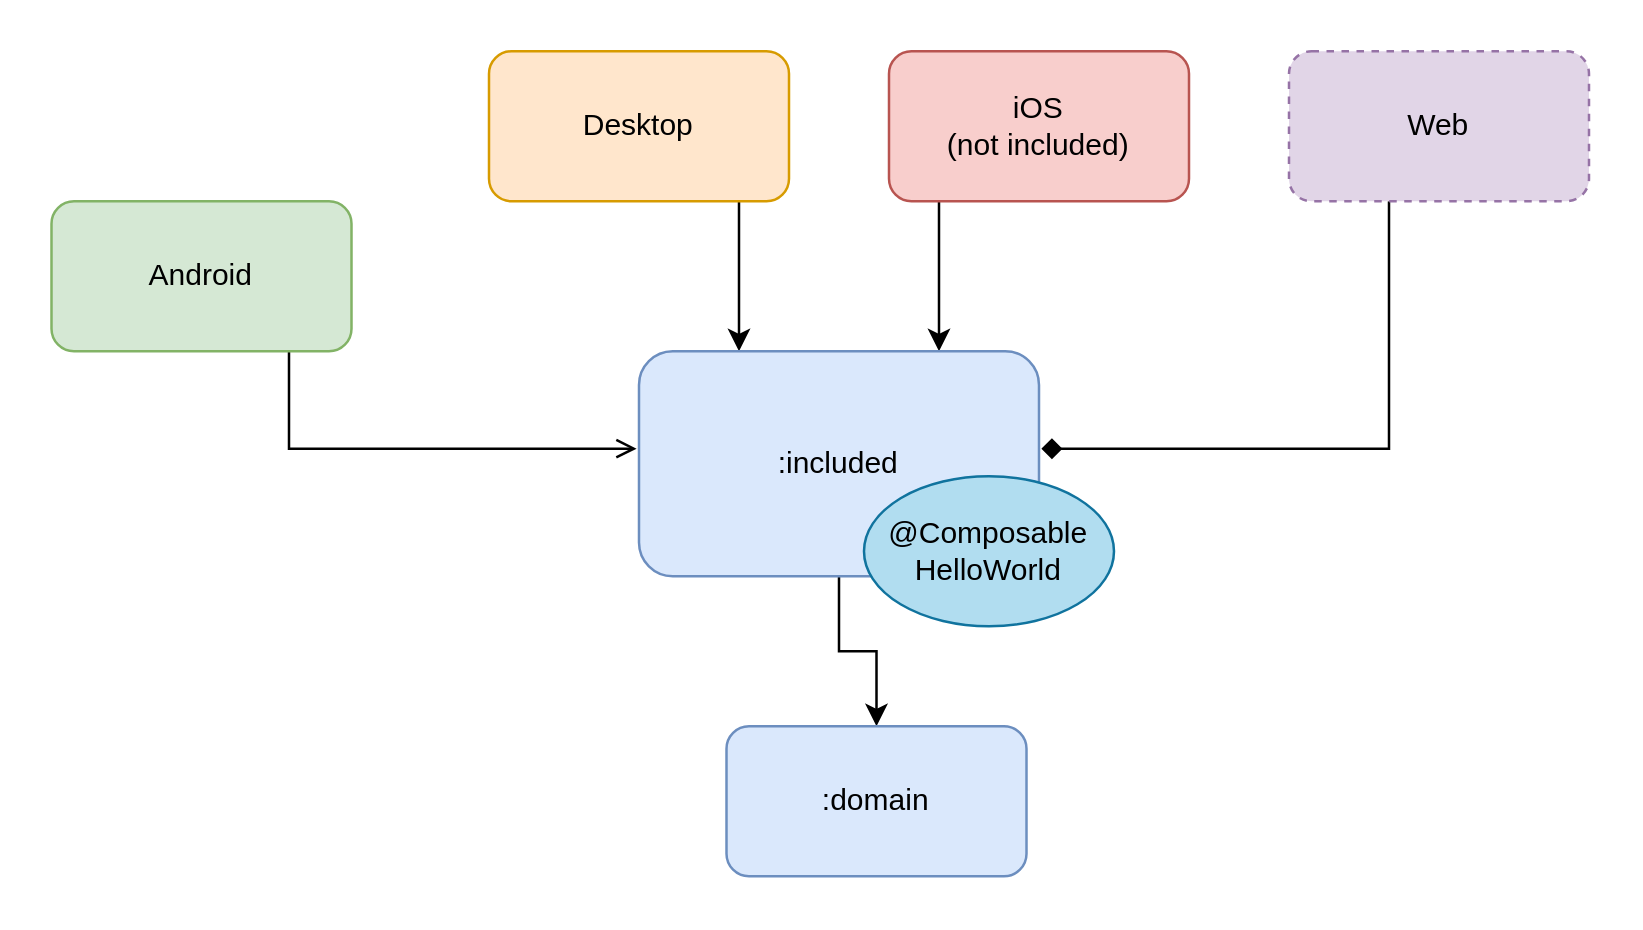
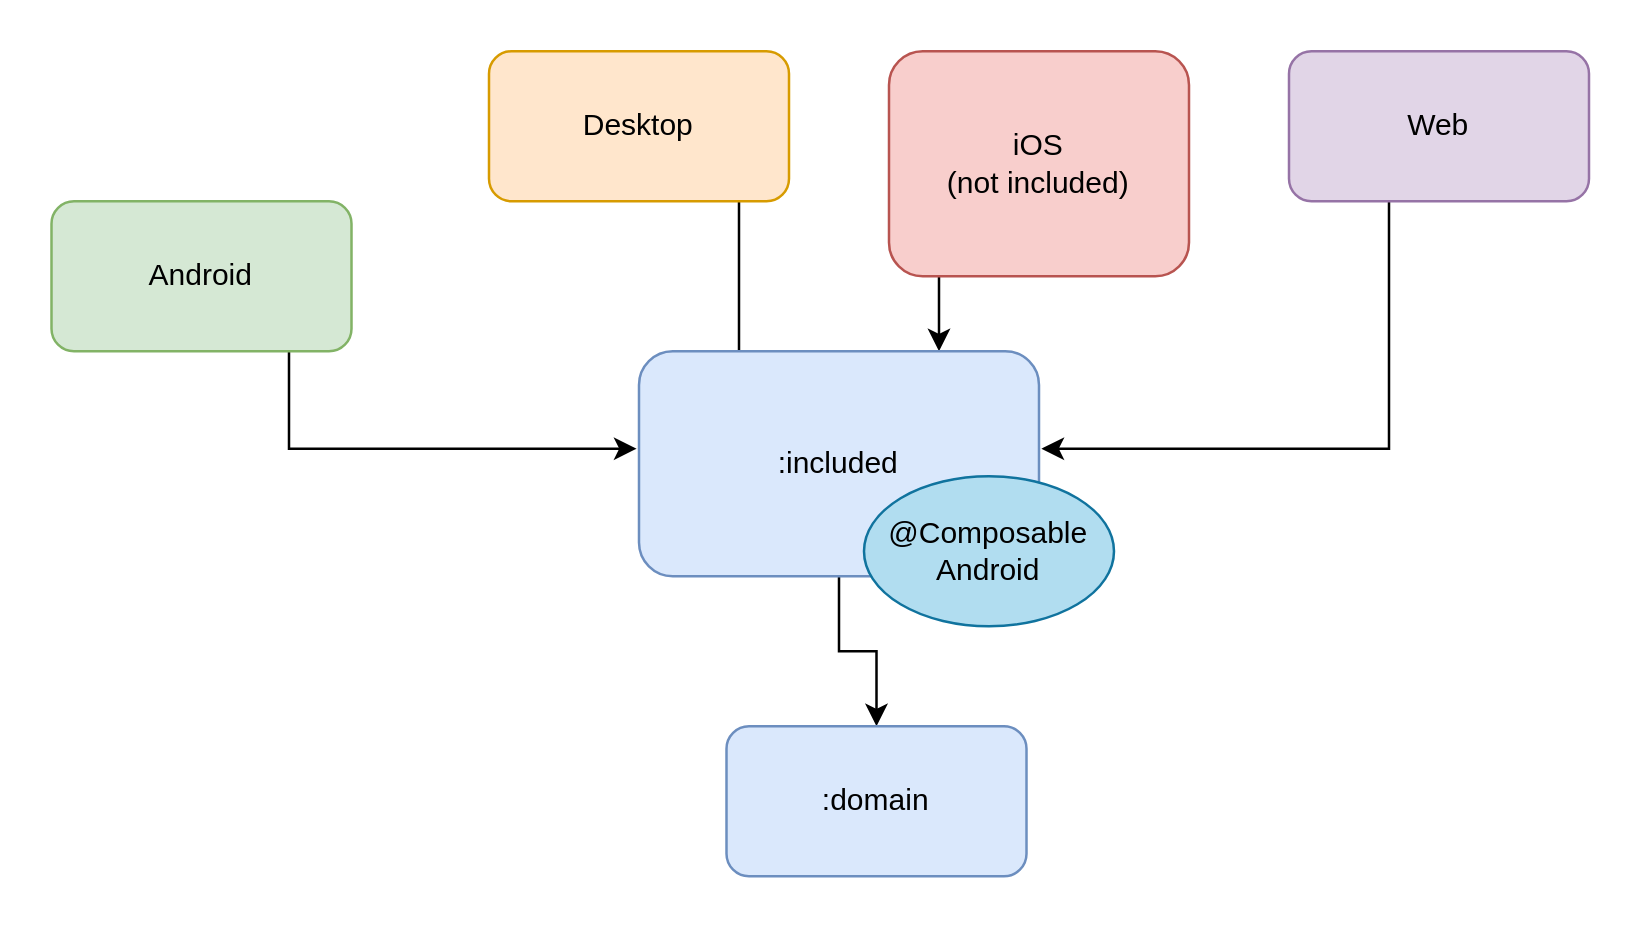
node "iOS (not included)": size 300x150 -> 300x225
node "Web": style dashed -> solid
edge "Desktop" -> ":included": arrowhead classic -> none
edge "Android" -> ":included": arrowhead open -> classic
edge "Web" -> ":included": arrowhead diamond -> classic
node "@Composable HelloWorld": label "@Composable HelloWorld" -> "@Composable Android"
